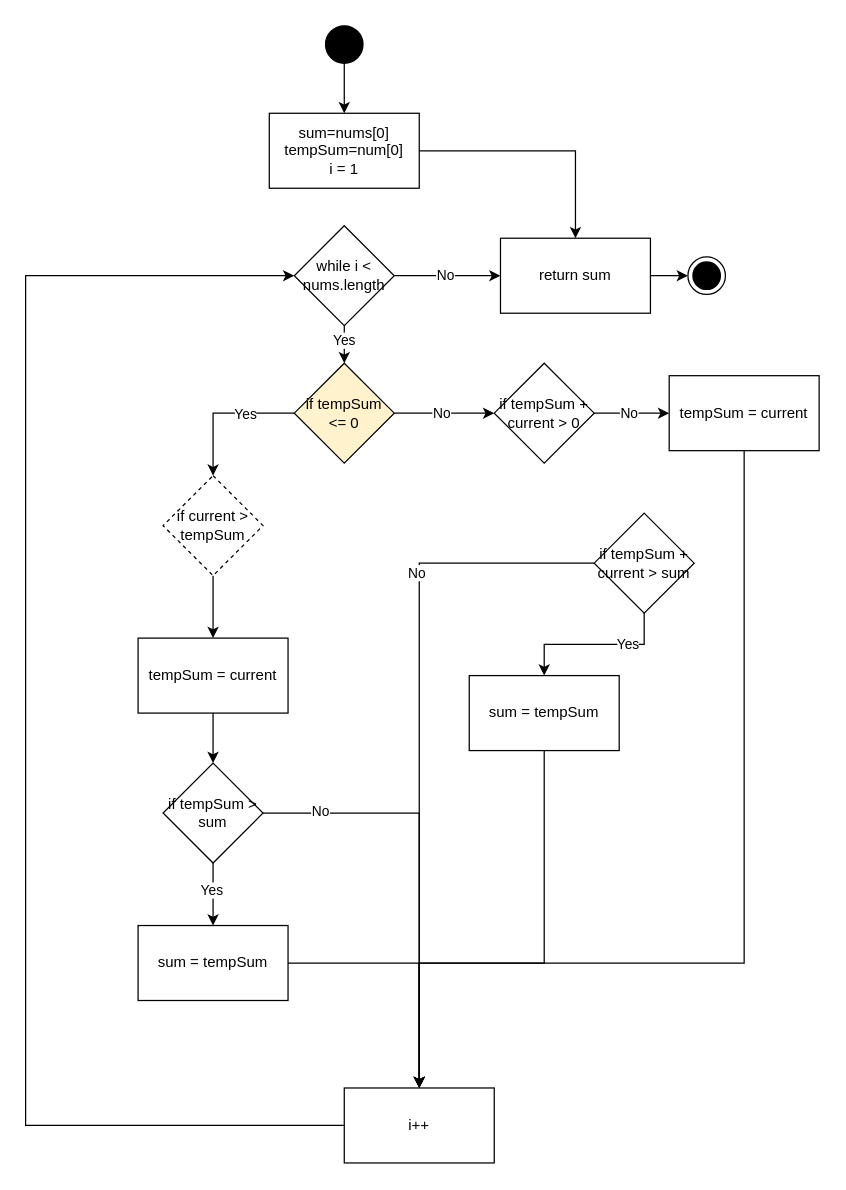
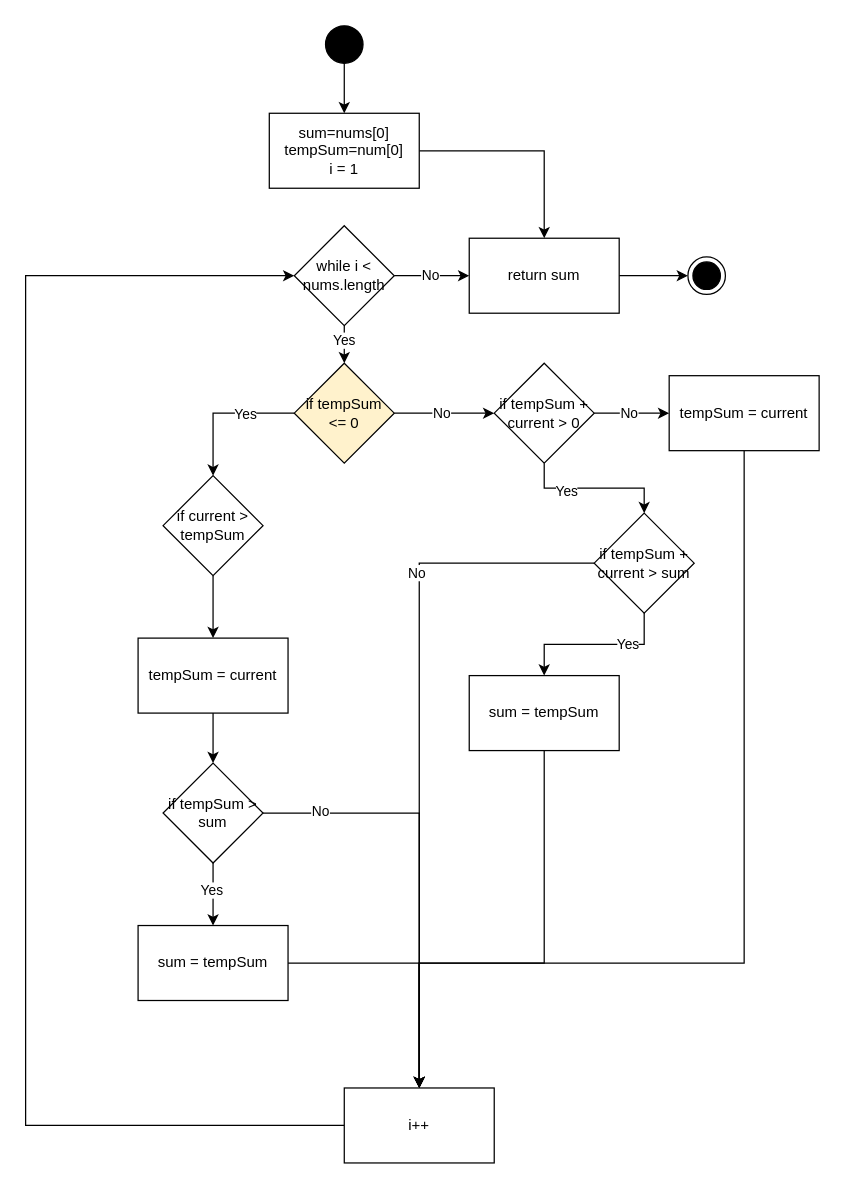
node "return sum": moved (576, 276) -> (544, 276)
edge "if tempSum + current > 0" -> "if tempSum + current > sum": added, label "Yes"
node "if current > tempSum": style dashed -> solid
